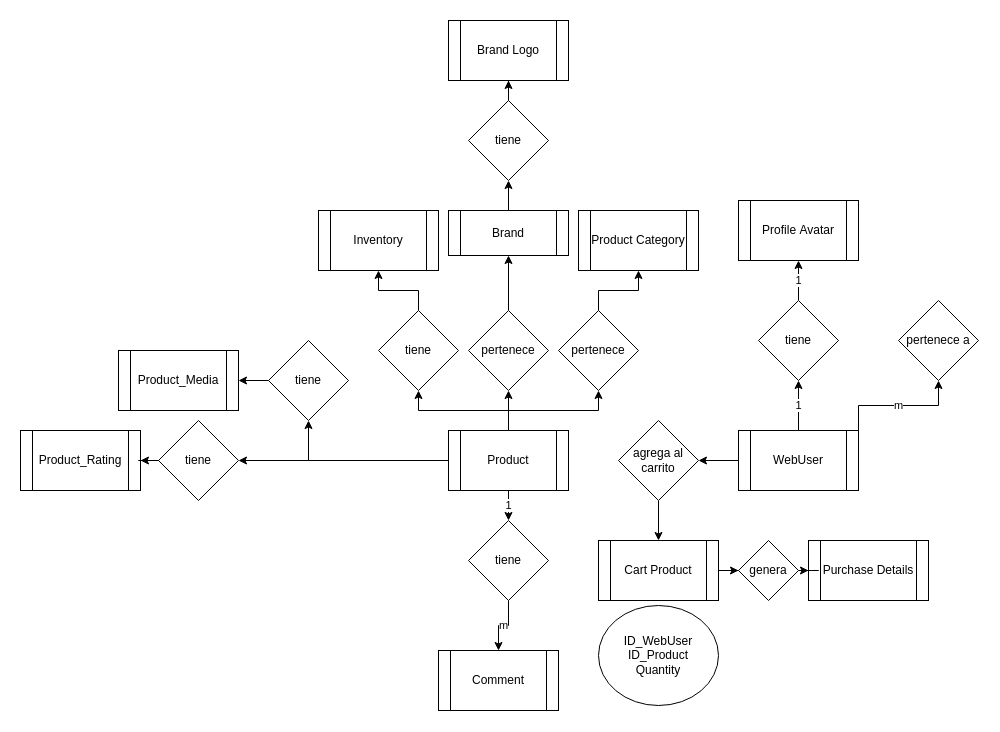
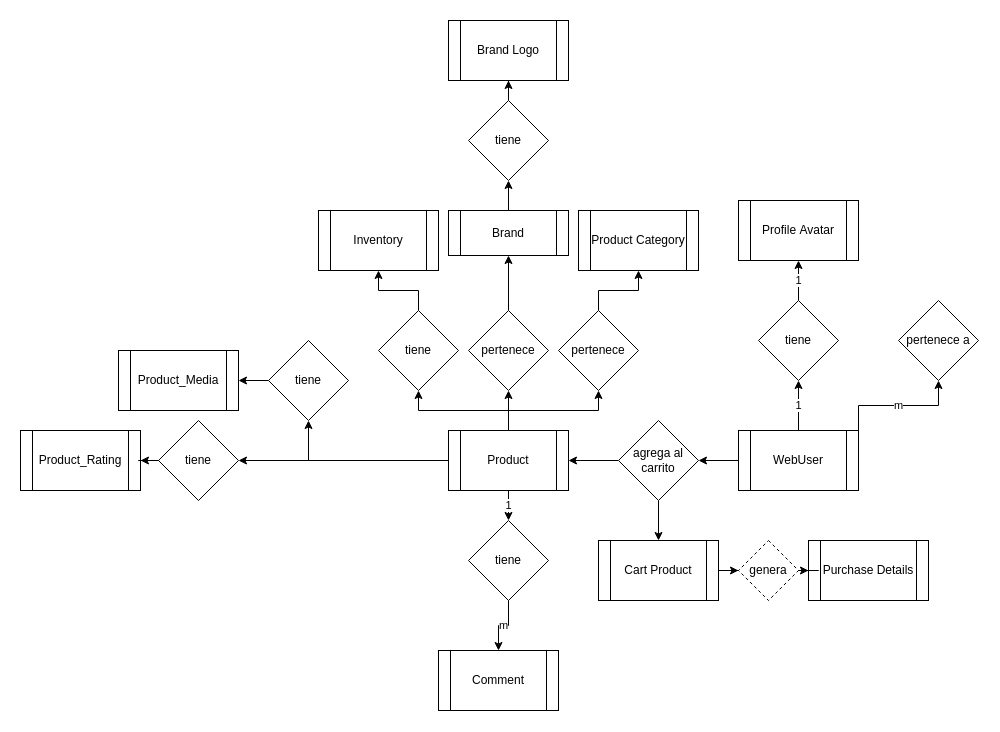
edge "agrega al carrito" -> "Product": added
node "genera": style solid -> dashed
node "ID_WebUser ID_Product Quantity": removed
